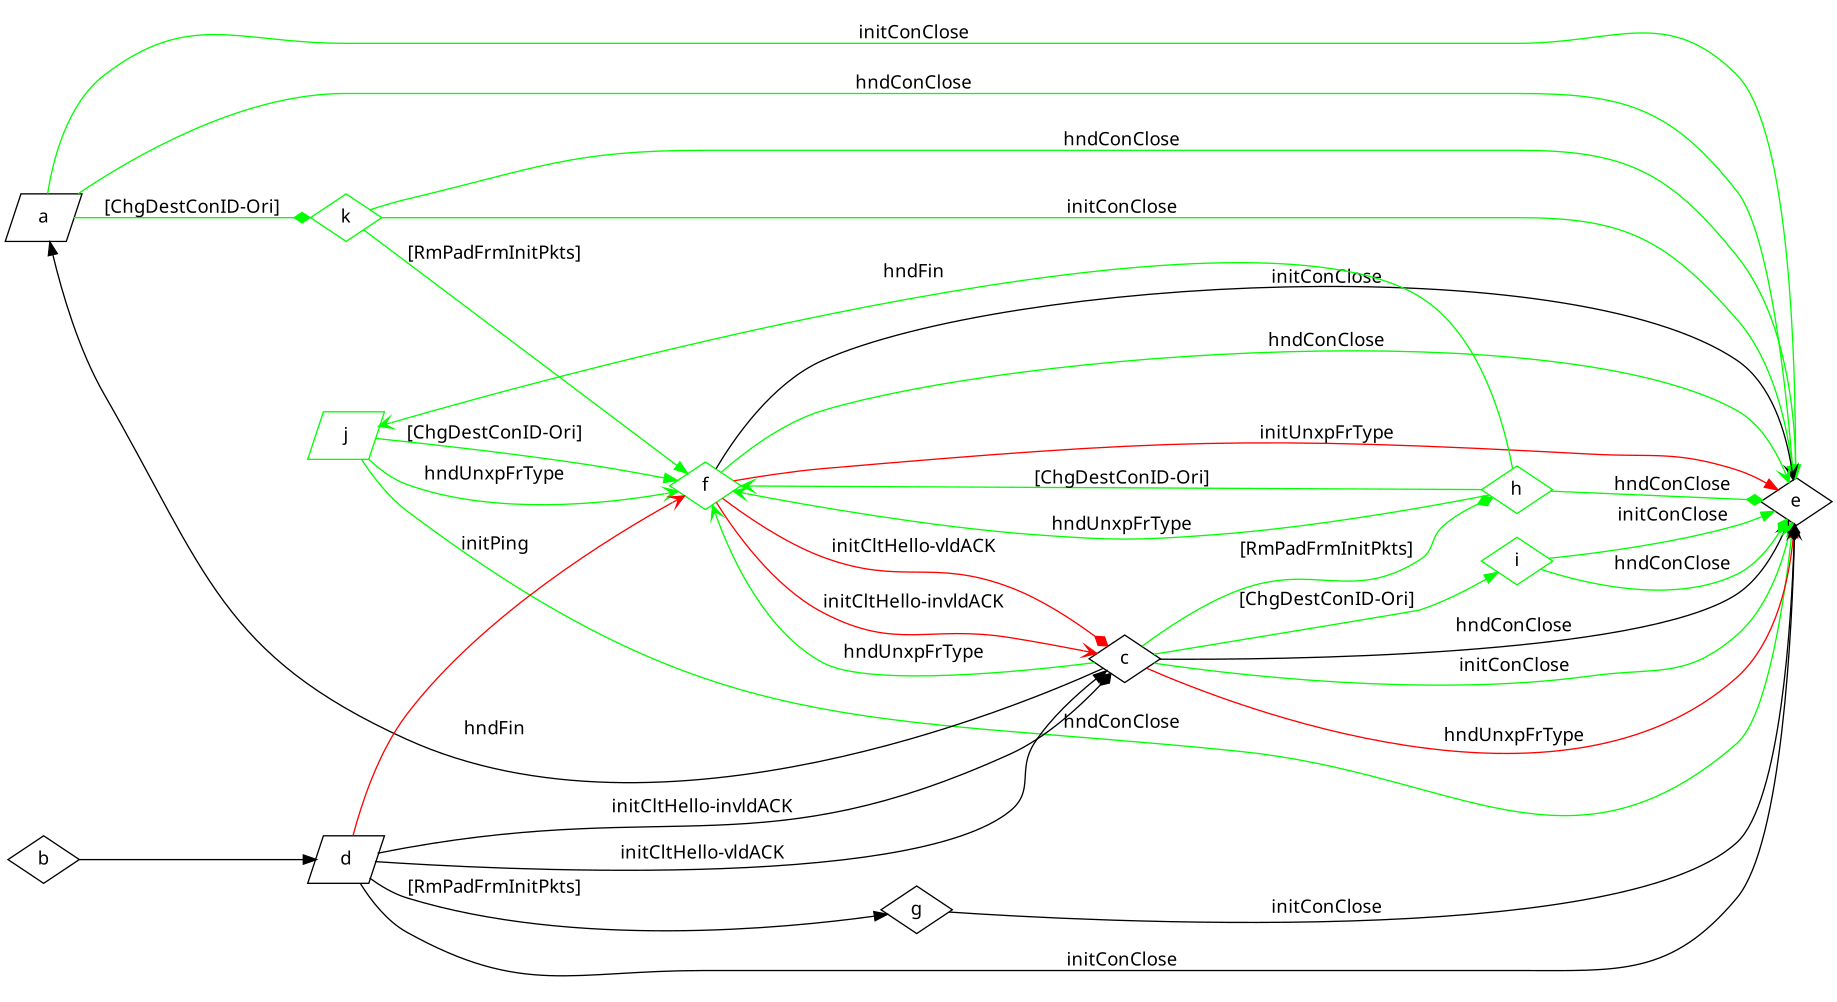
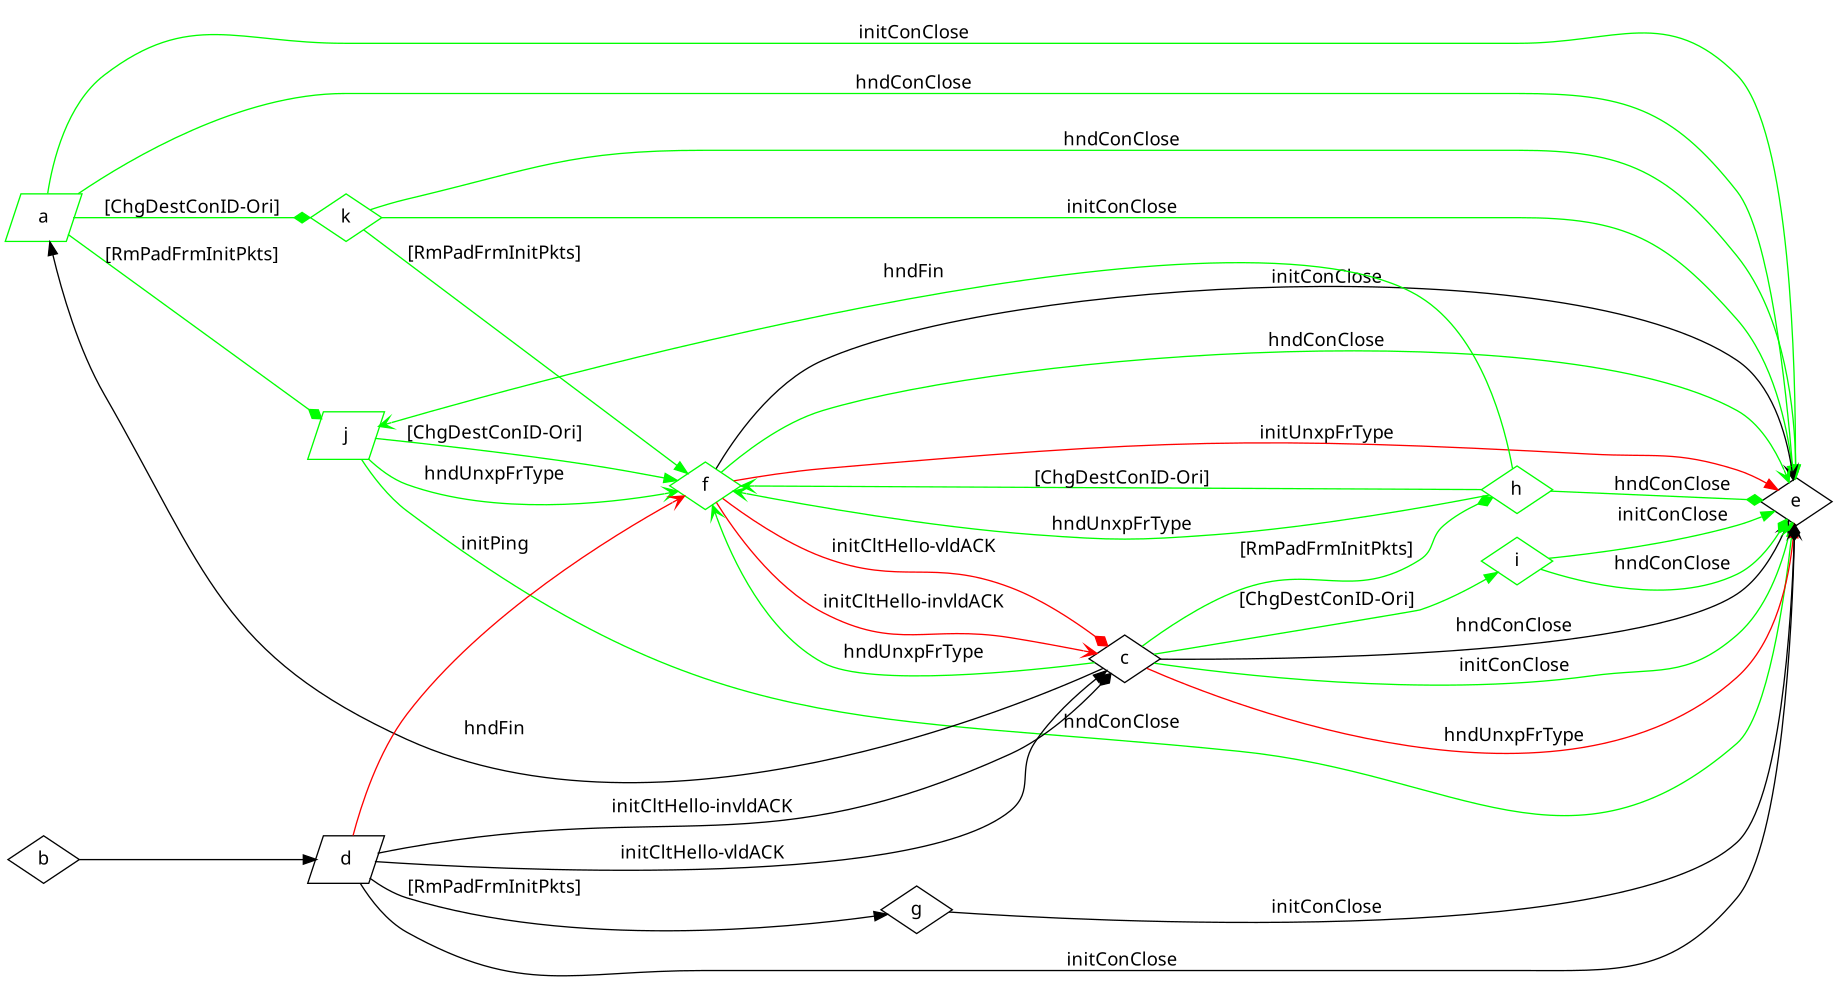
node "a": color black -> green
edge "a" -> "j": added, label "[RmPadFrmInitPkts]"
